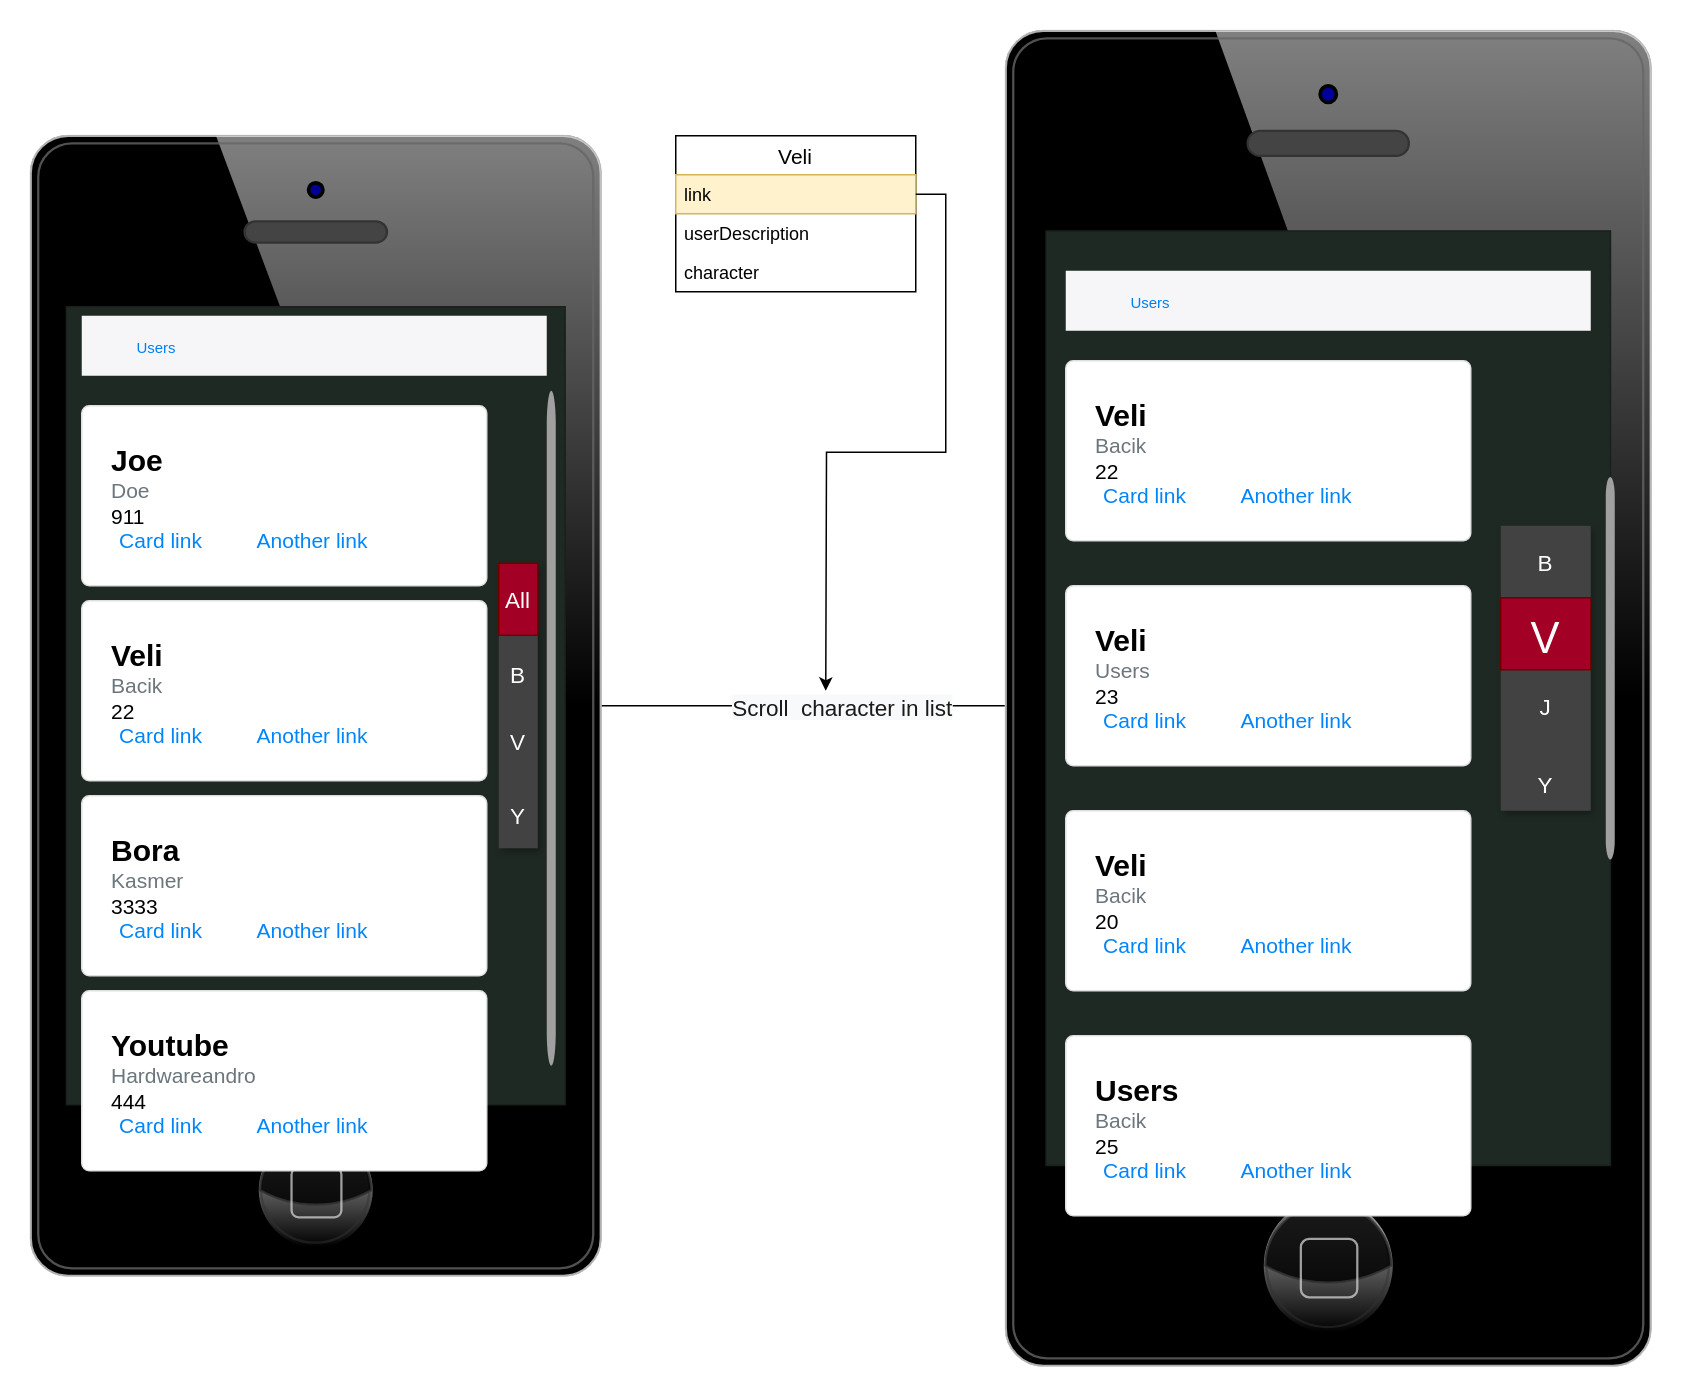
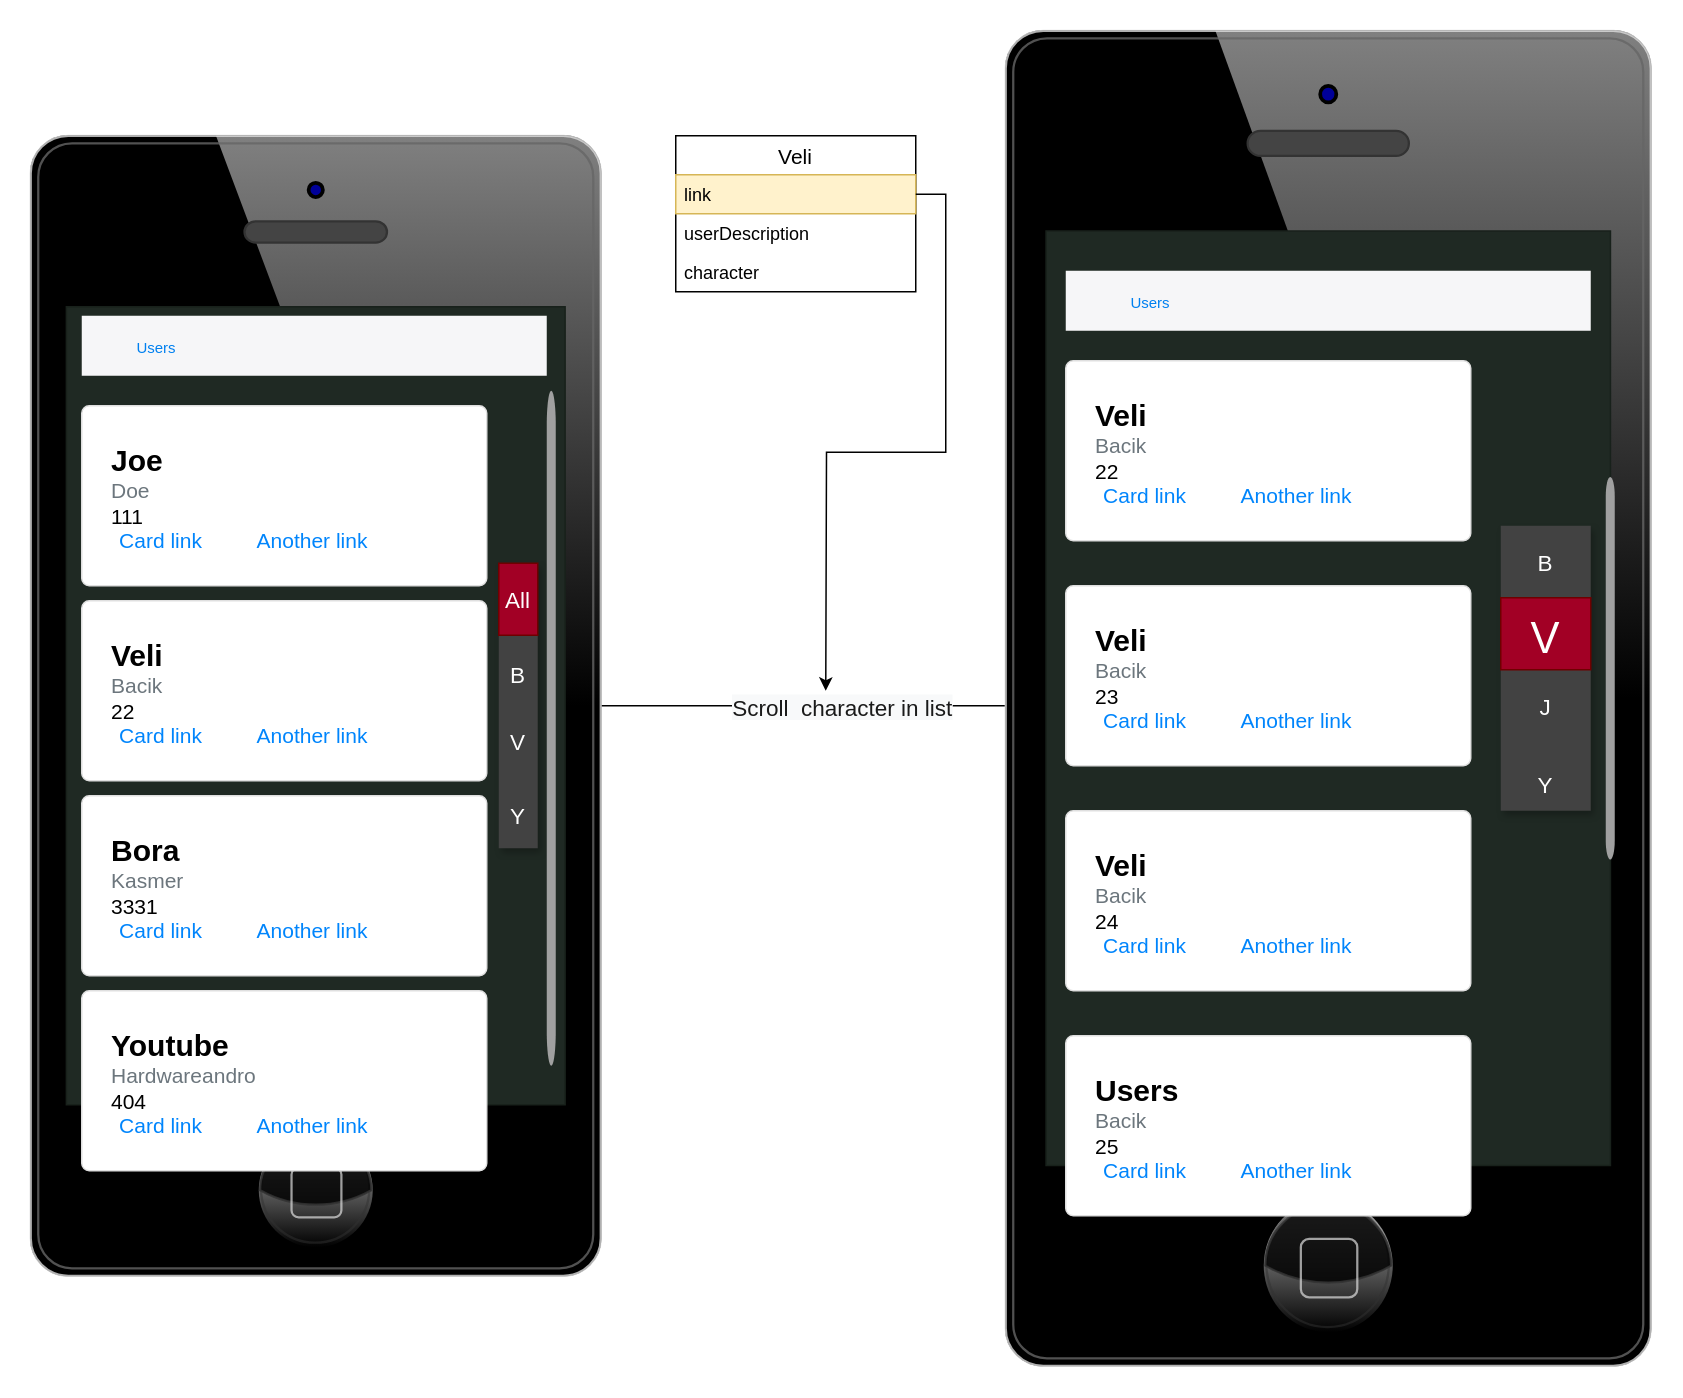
node "Joe Doe911": label "Joe Doe911" -> "Joe Doe111"
node "Veli Users23": label "Veli Users23" -> "Veli Bacik23"
node "Bora Kasmer3333": label "Bora Kasmer3333" -> "Bora Kasmer3331"
node "Veli Bacik20": label "Veli Bacik20" -> "Veli Bacik24"
node "Youtube Hardwareandro444": label "Youtube Hardwareandro444" -> "Youtube Hardwareandro404"
